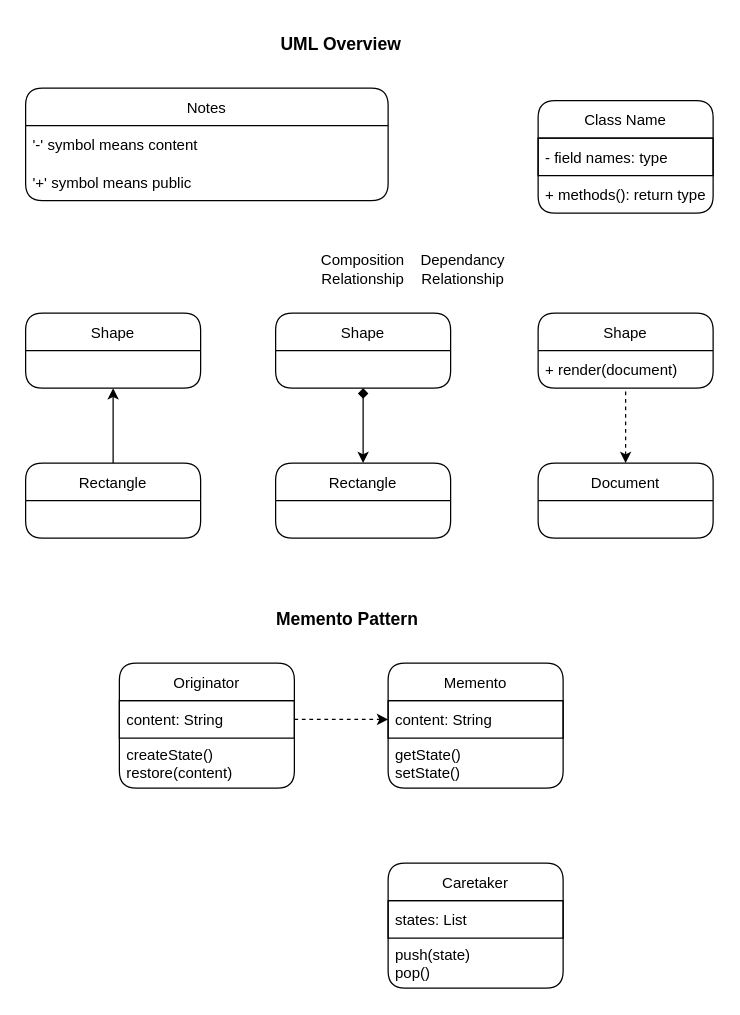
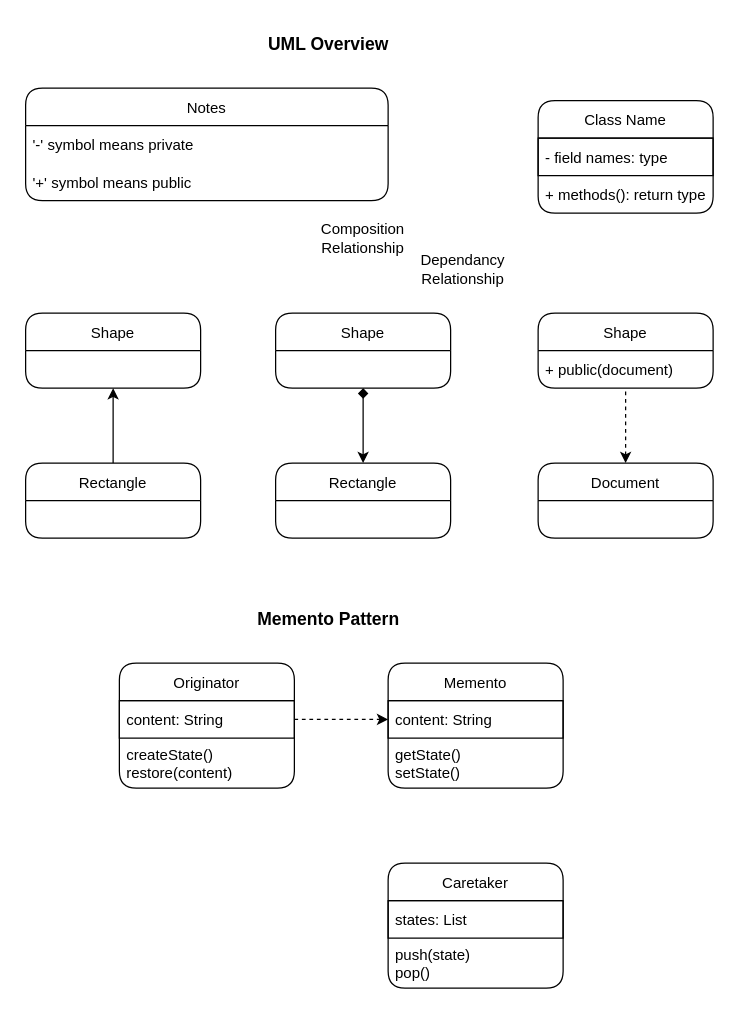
node "UML Overview": moved (341, 44) -> (329, 44)
node "'-' symbol means content": label "'-' symbol means content" -> "'-' symbol means private"
node "Composition Relationship": moved (363, 269) -> (363, 238)
node "+ render(document)": label "+ render(document)" -> "+ public(document)"
node "Memento Pattern": moved (348, 619) -> (329, 619)
